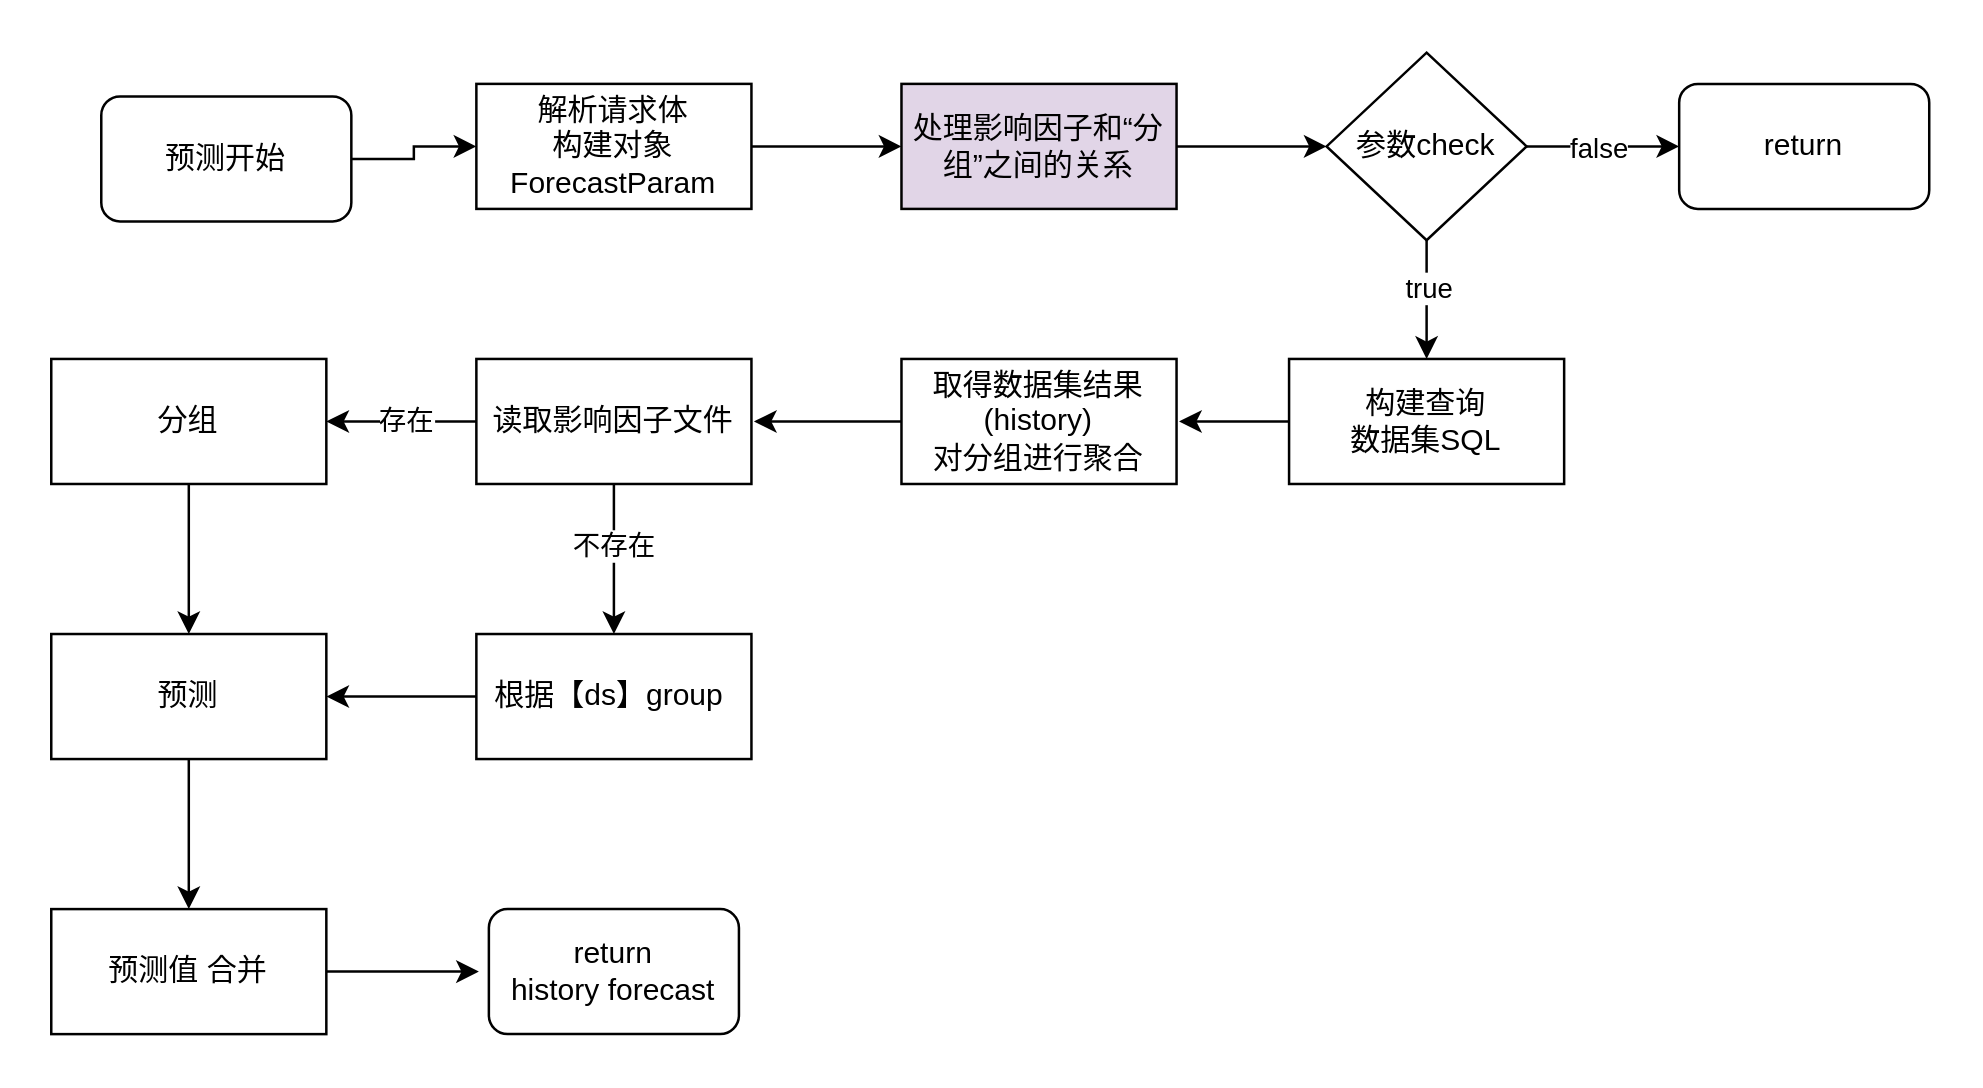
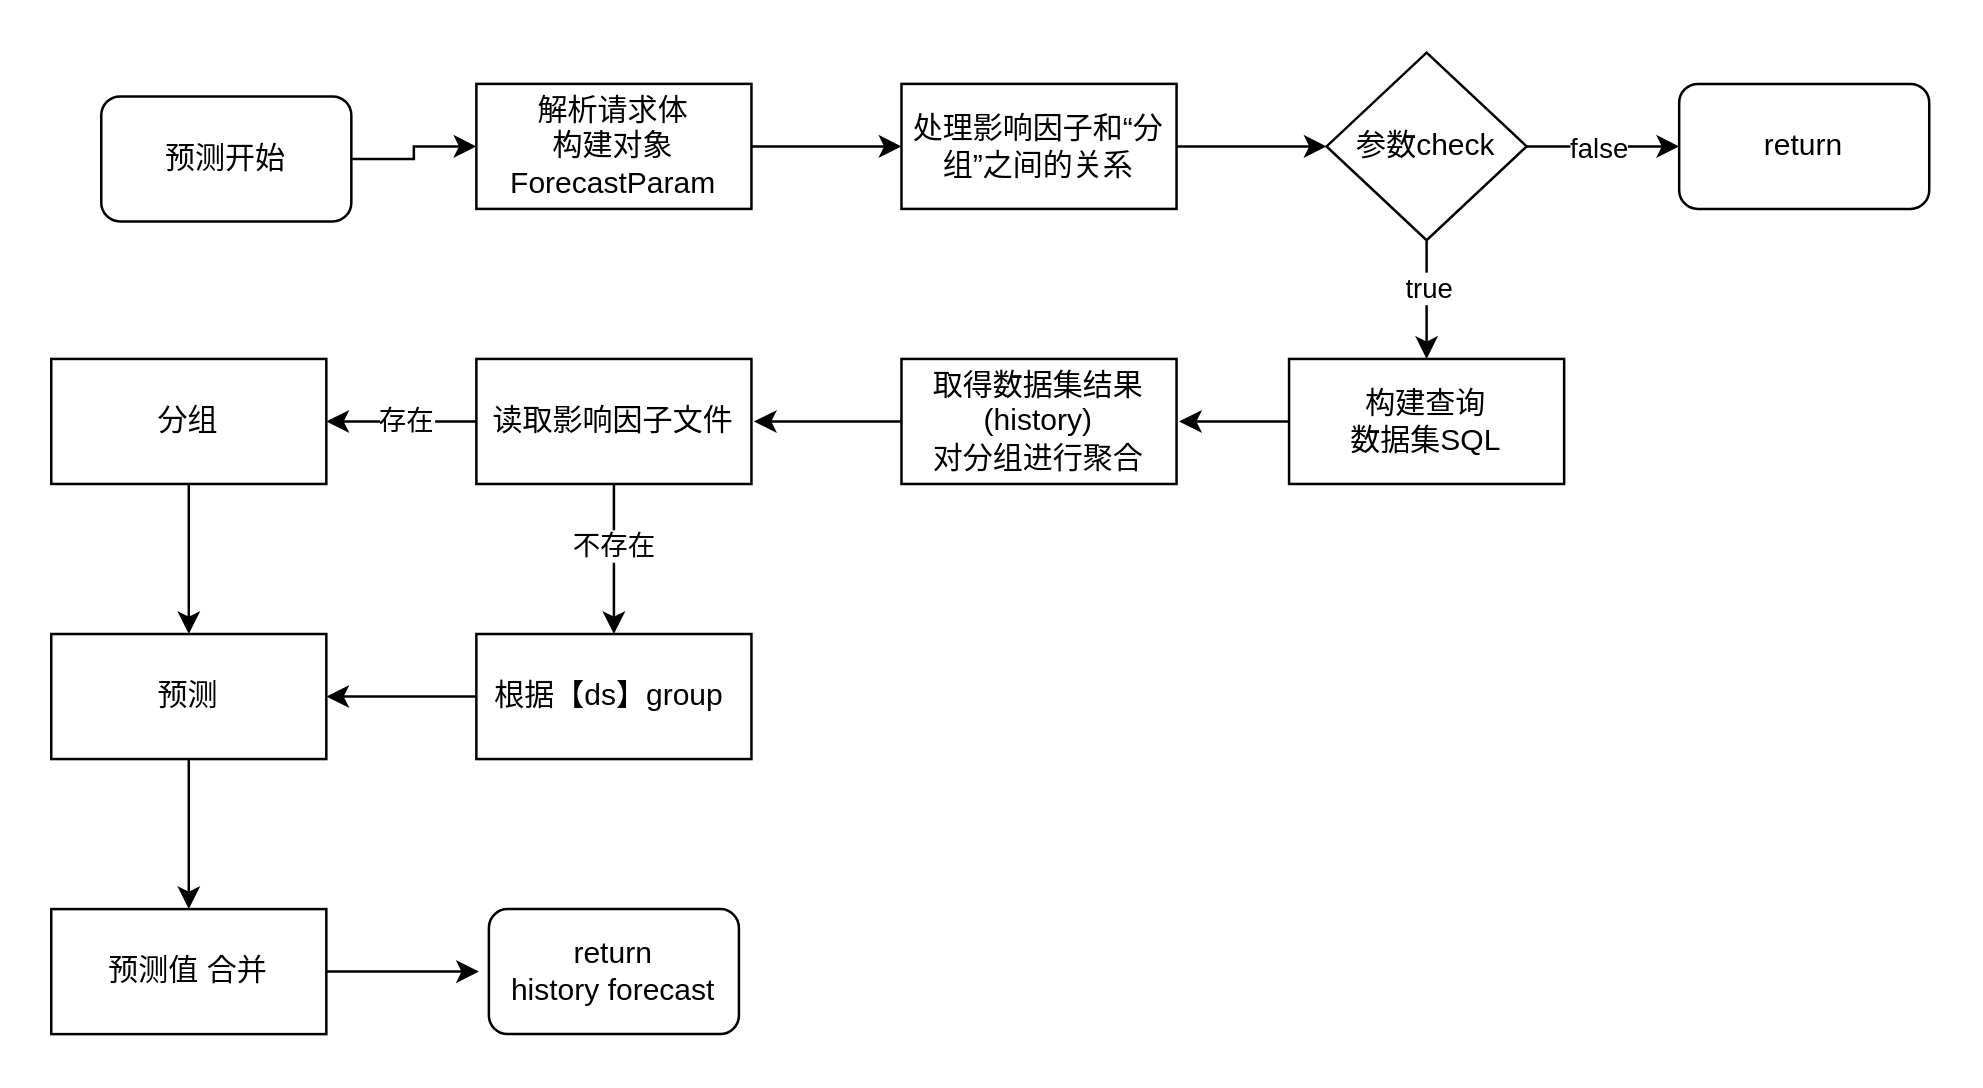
node "处理影响因子和“分组”之间的关系": fillcolor #e1d5e7 -> #ffffff
